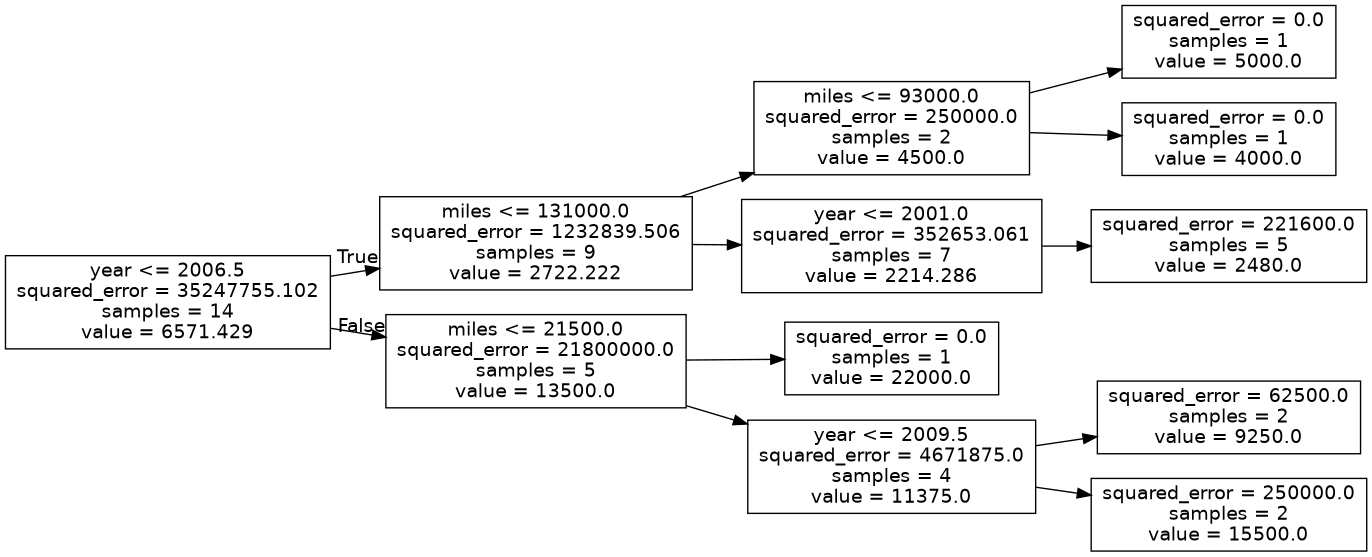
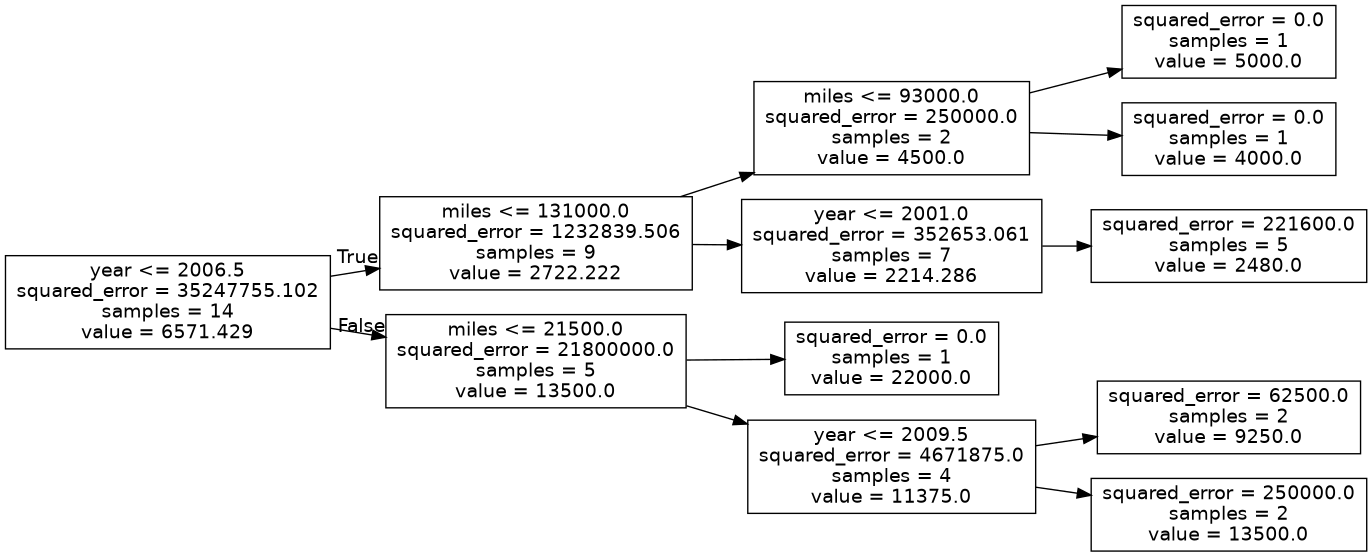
node "squared_error = 250000.0 samples = 2 value = 15500.0": label "squared_error = 250000.0 samples = 2 value = 15500.0" -> "squared_error = 250000.0 samples = 2 value = 13500.0"
